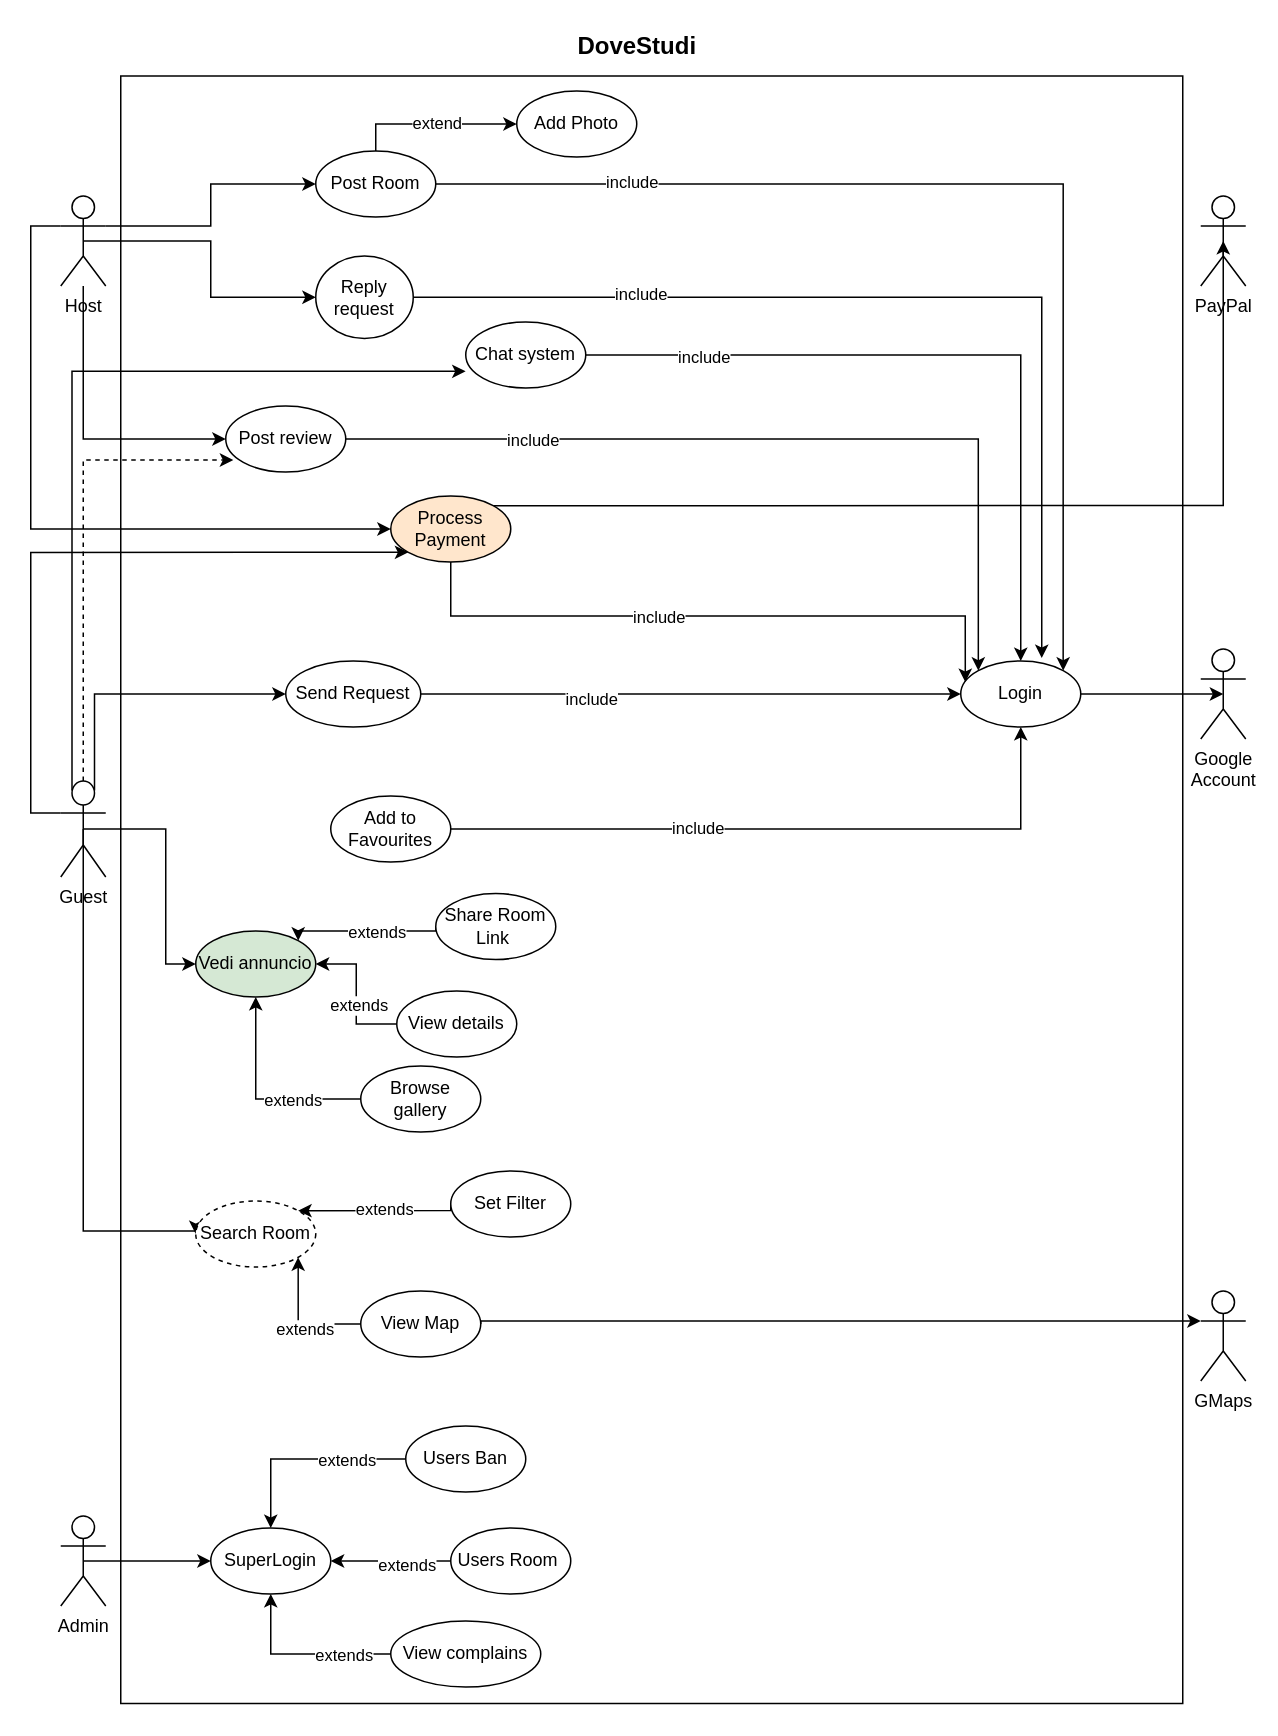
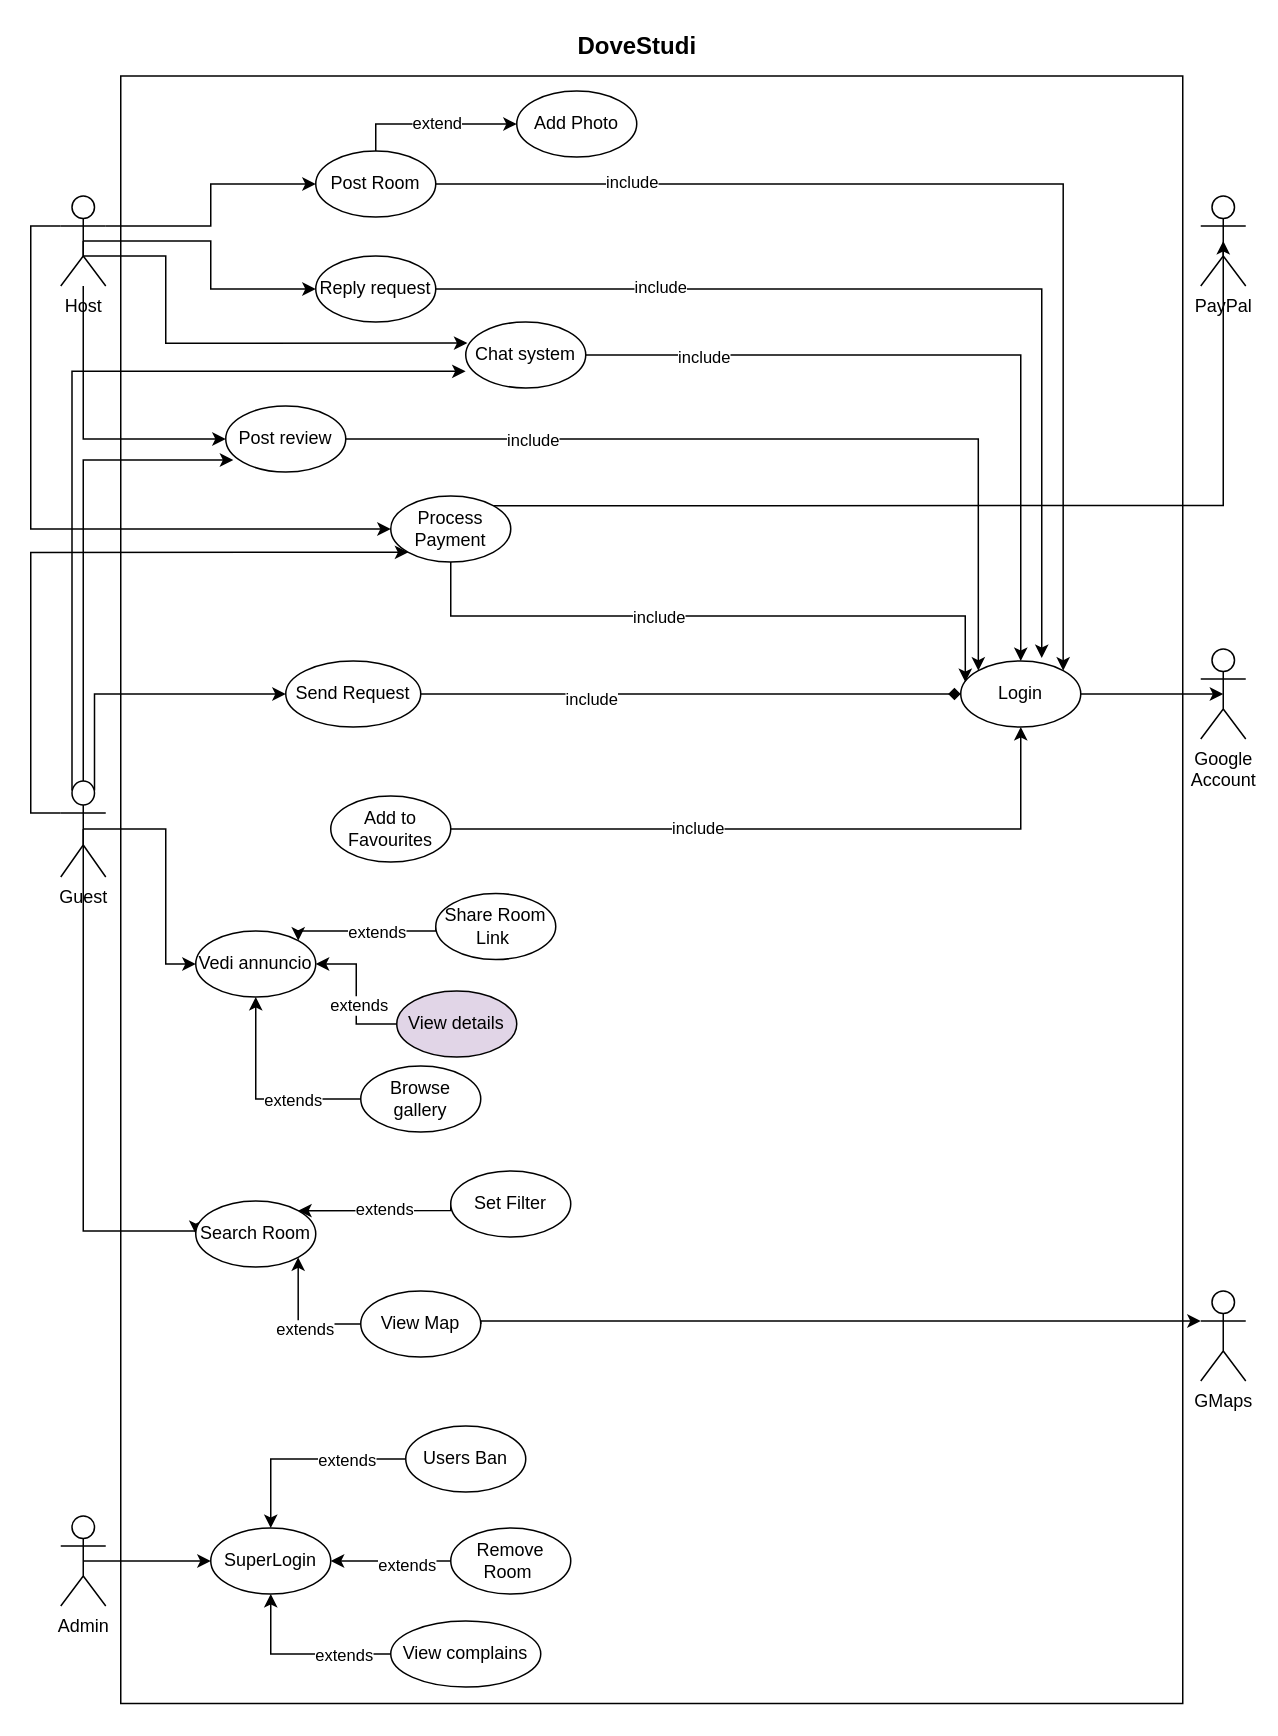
node "Reply request": size 98x83 -> 120x66
edge "Host" -> "Chat system": added
node "Process Payment": fillcolor #ffe6cc -> #ffffff
edge "Guest" -> "Post review": style dashed -> solid
edge "Send Request" -> "Login": arrowhead classic -> diamond
node "Vedi annuncio": fillcolor #d5e8d4 -> #ffffff
node "View details": fillcolor #ffffff -> #e1d5e7
node "Search Room": style dashed -> solid
node "Users Room": label "Users Room" -> "Remove Room"
